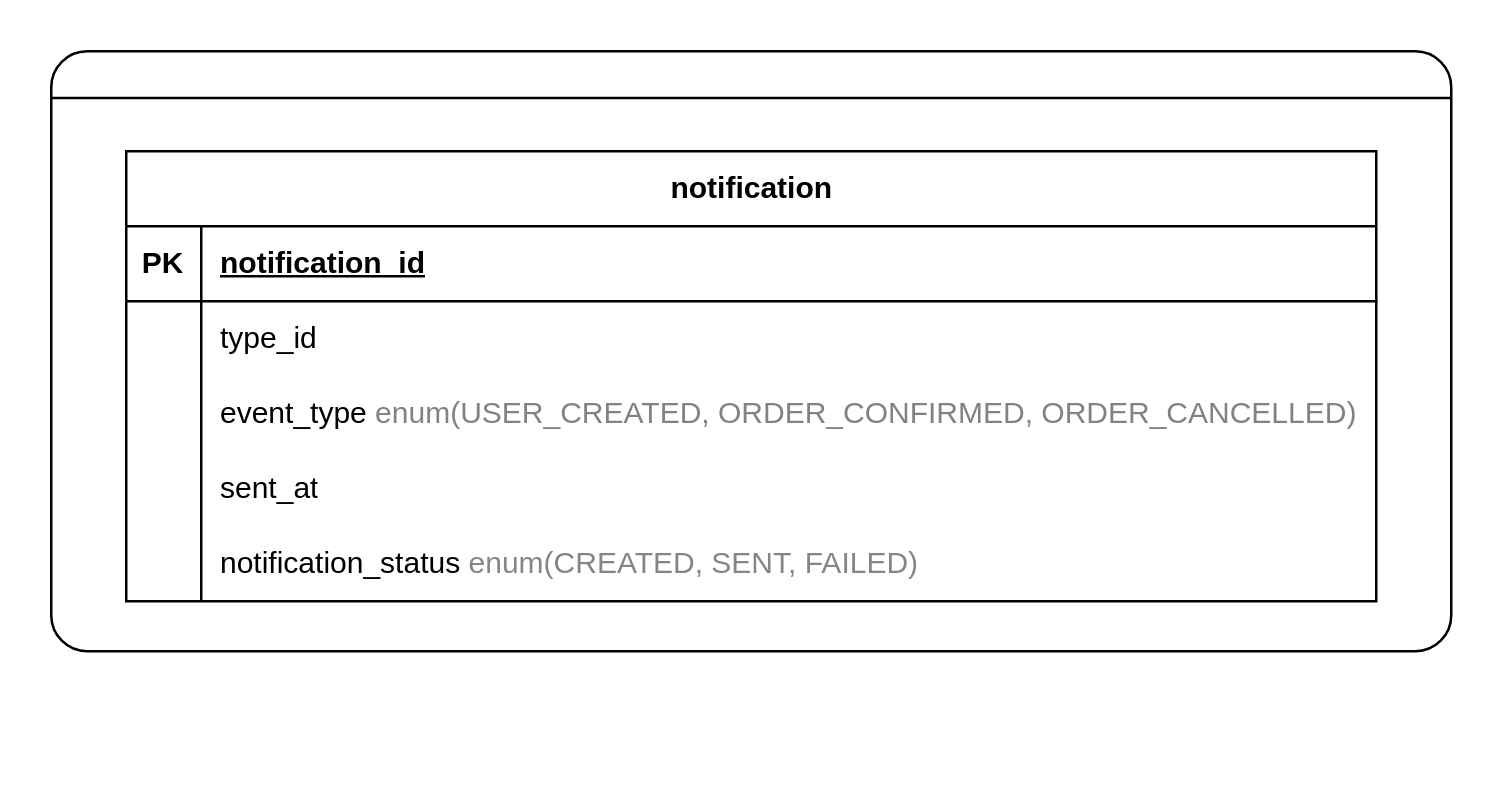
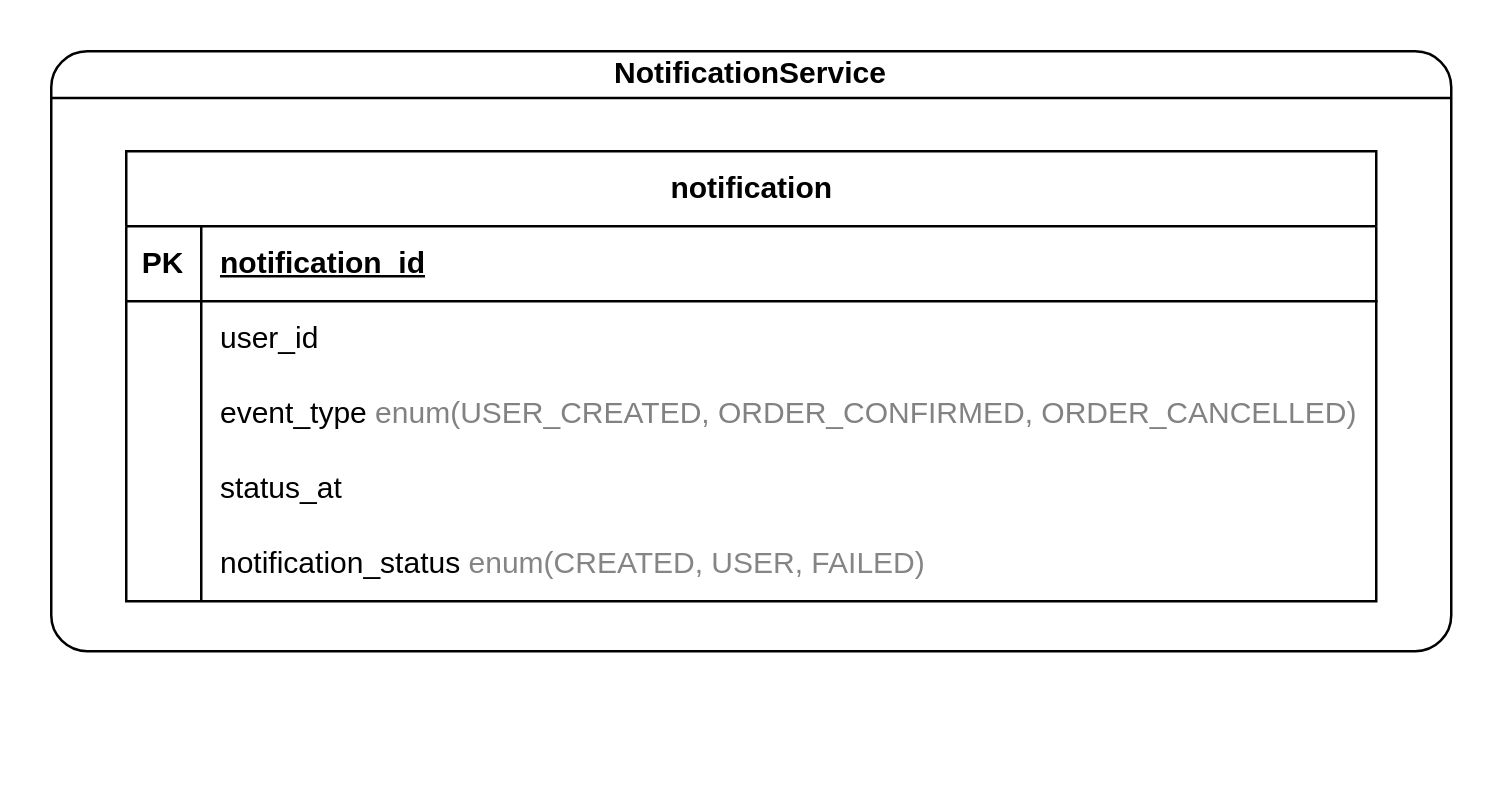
node "NotificationService": added
node "type_id": label "type_id" -> "user_id"
node "sent_at": label "sent_at" -> "status_at"
node "notification_status enum(CREATED, SENT, FAILED)": label "notification_status enum(CREATED, SENT, FAILED)" -> "notification_status enum(CREATED, USER, FAILED)"
